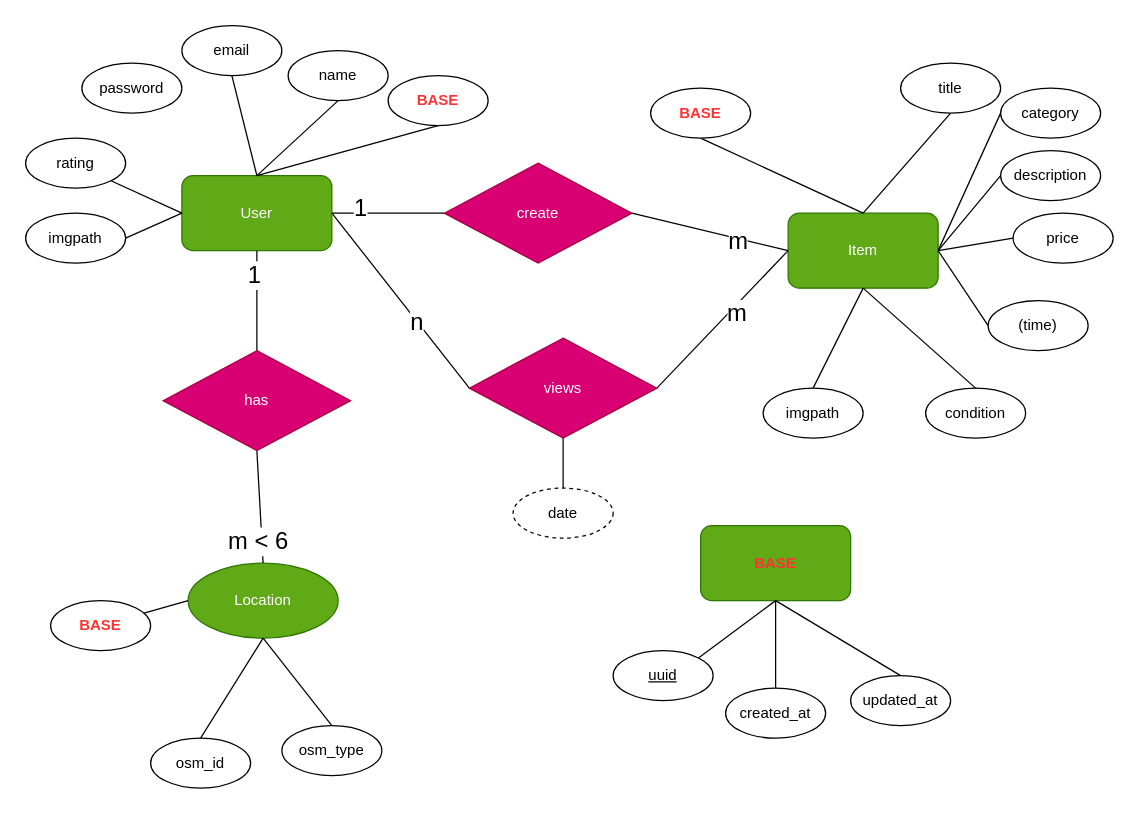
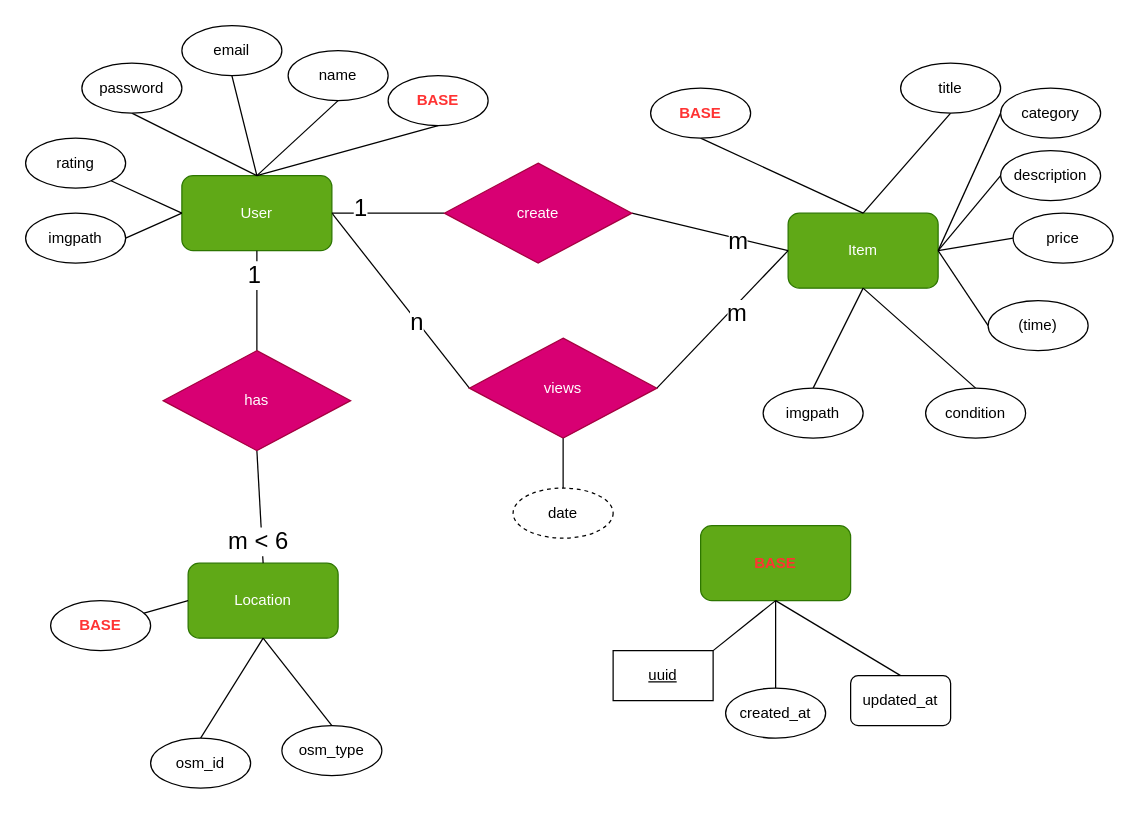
edge "password" -- "User": added
node "Location": shape ellipse -> rounded rectangle
node "uuid": shape ellipse -> rectangle
node "updated_at": shape ellipse -> rounded rectangle
